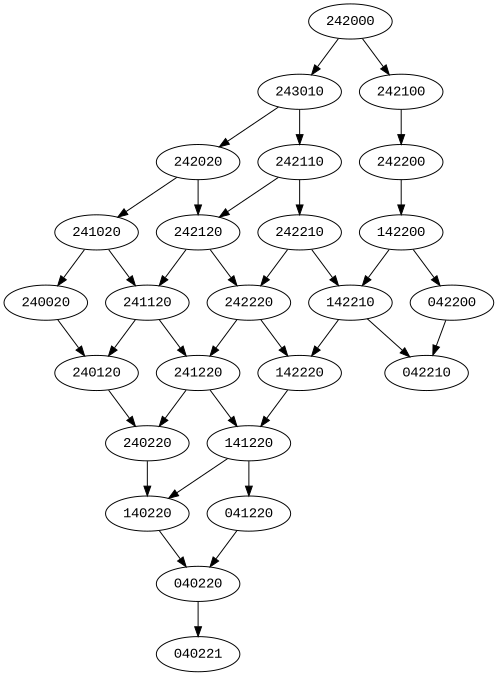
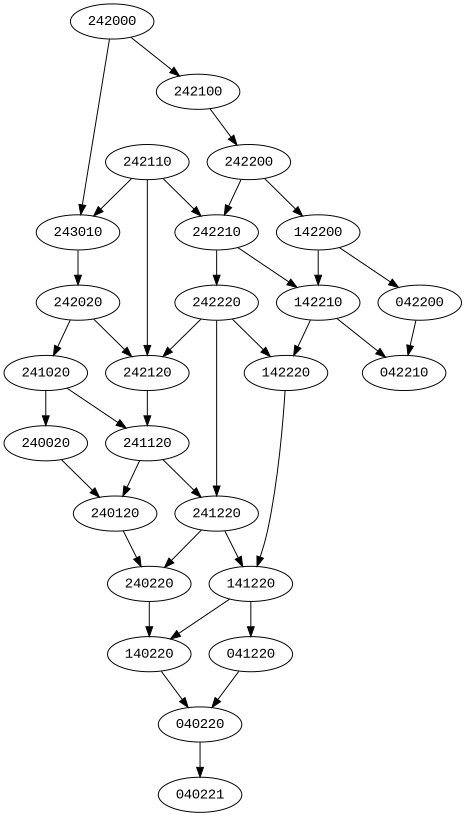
edge "243010" -> "242110": reversed
edge "242200" -> "242210": added
edge "242120" -> "242220": reversed
